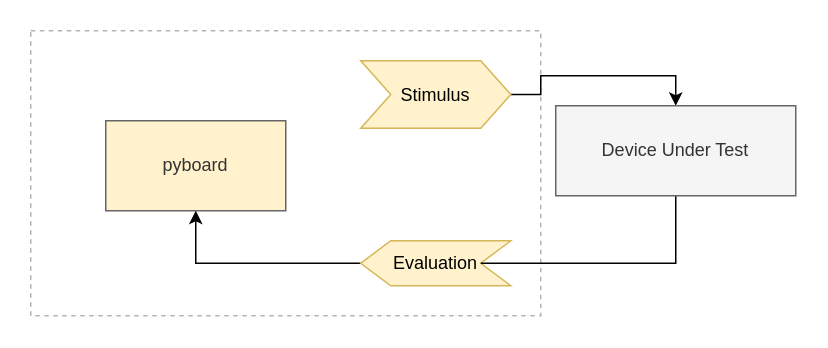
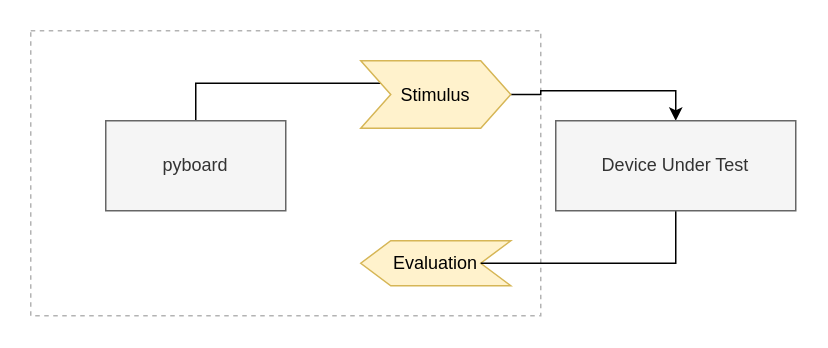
edge "Stimulus" -- "pyboard": added
node "Device Under Test": moved (676, 151) -> (676, 166)
node "pyboard": fillcolor #fff2cc -> #f5f5f5
edge "Evaluation" -> "pyboard": removed
